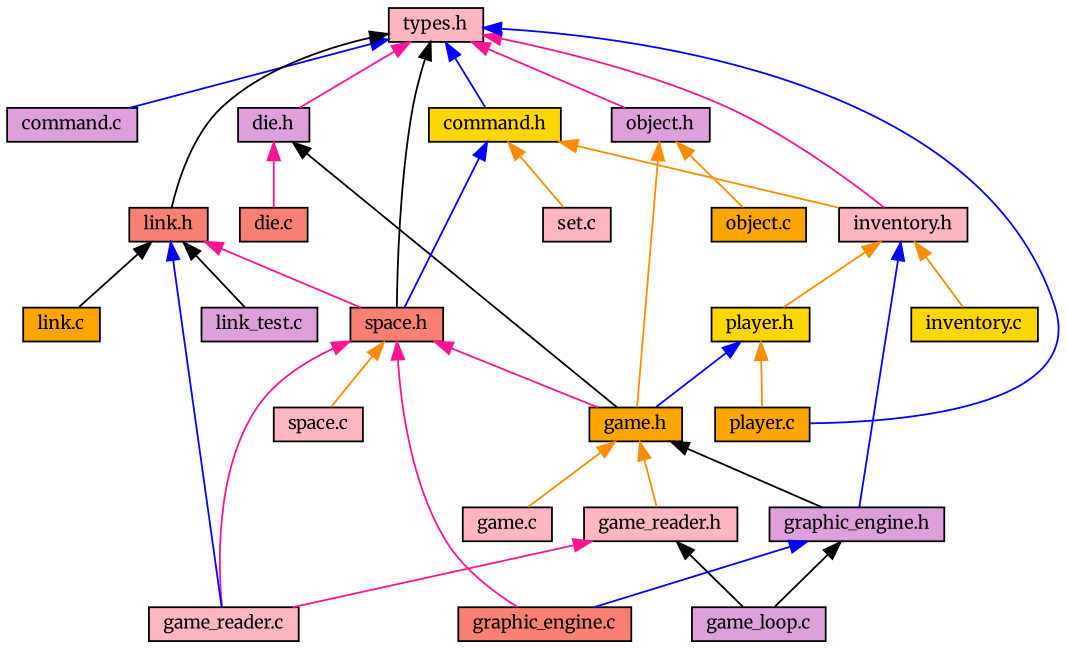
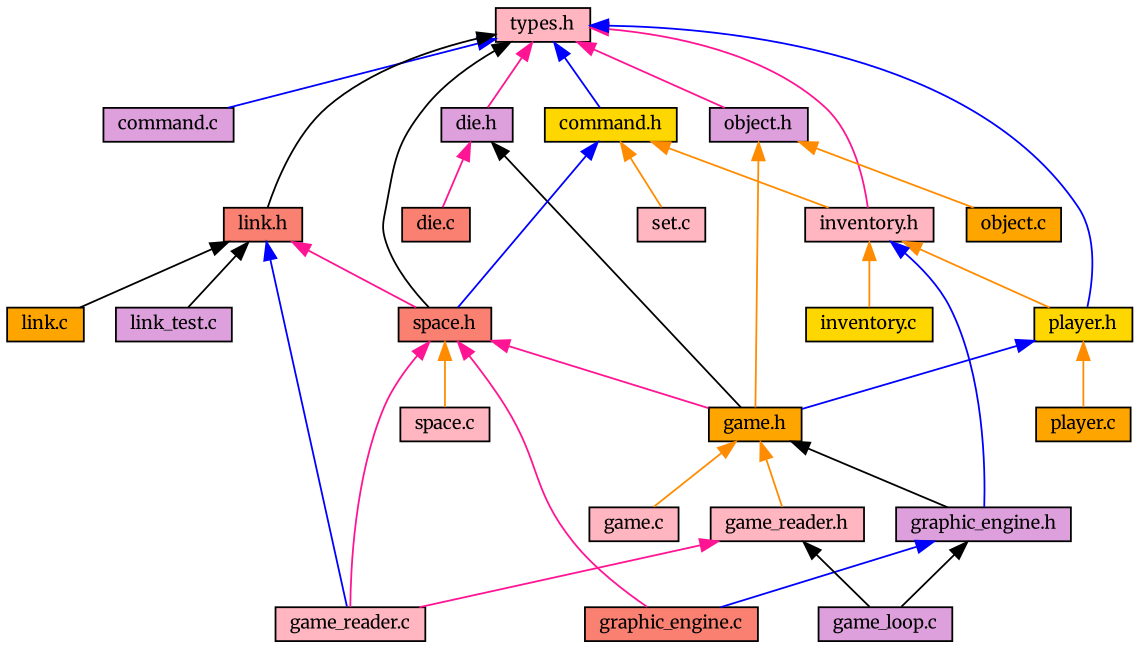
edge "player.c" -> "types.h": now "player.h" -> "types.h"
